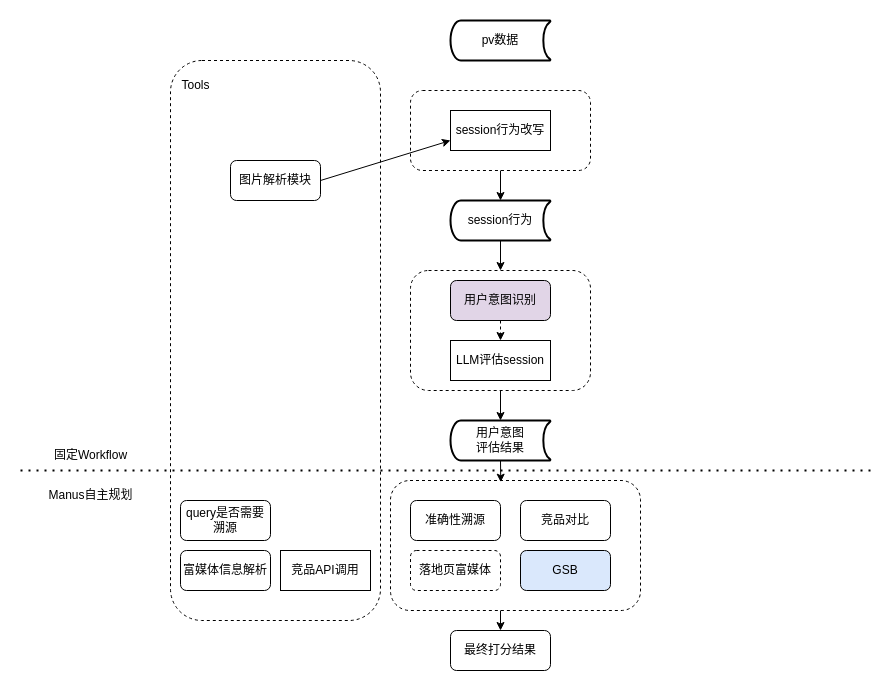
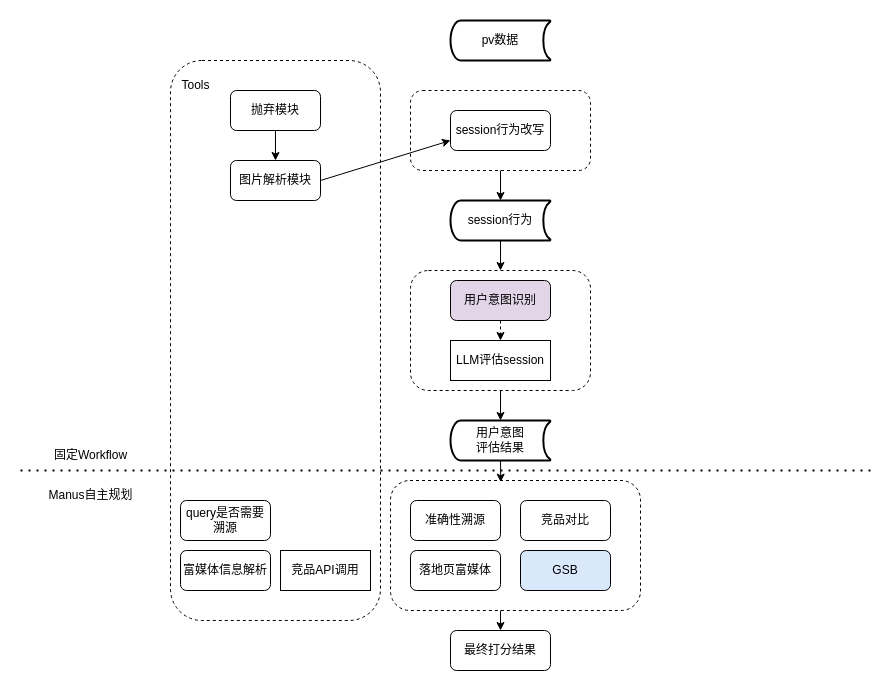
node "抛弃模块": added
node "session行为改写": shape rectangle -> rounded rectangle
edge "抛弃模块" -> "图片解析模块": added
node "落地页富媒体": style dashed -> solid
